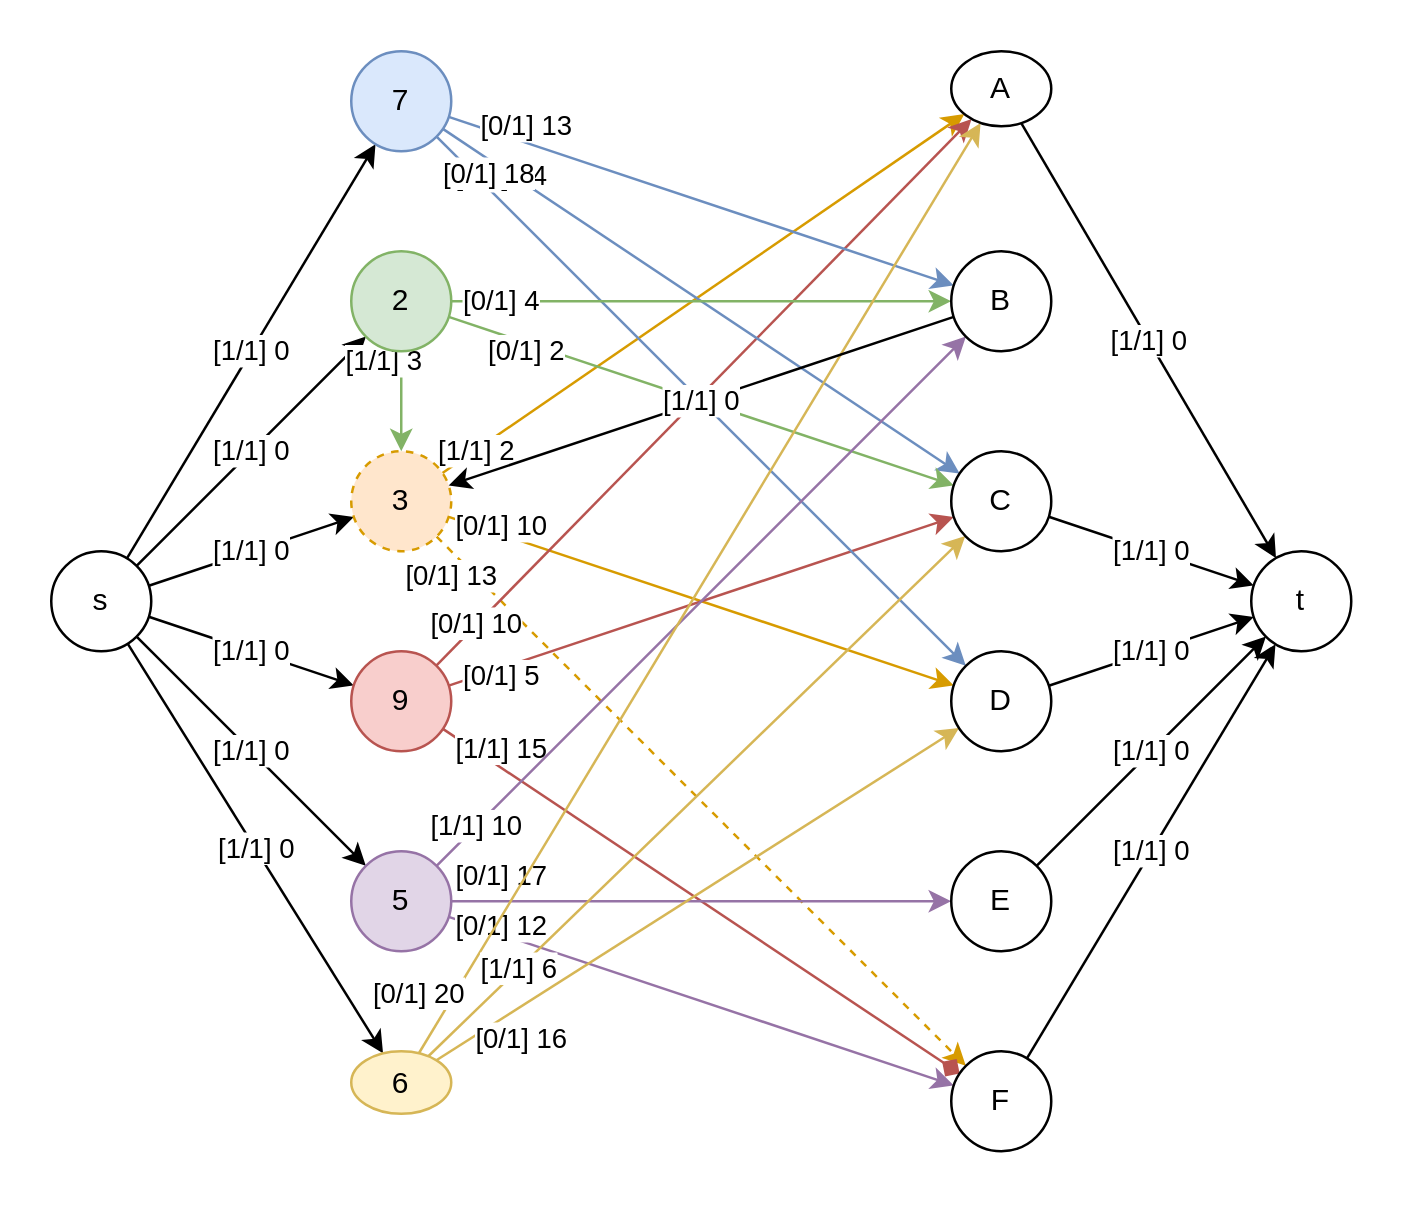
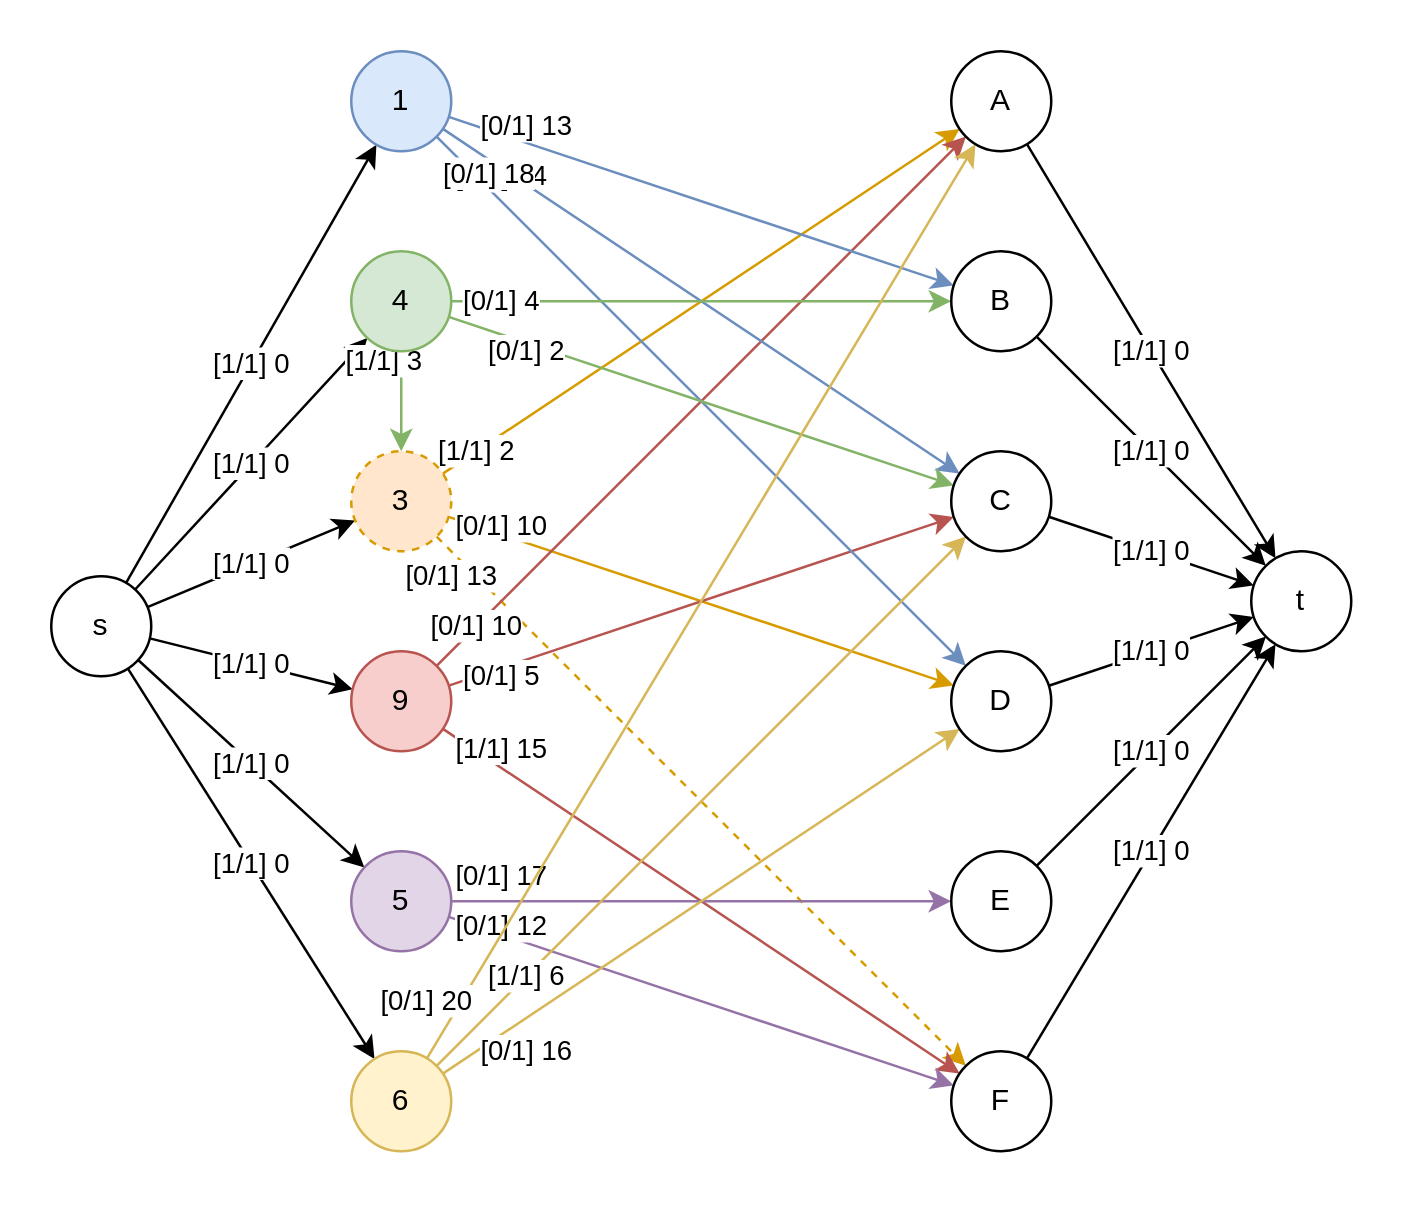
node "A": size 100x75 -> 100x100
node "7": label "7" -> "1"
node "2": label "2" -> "4"
edge "B" -> "3": now "B" -> "t"
node "s": moved (101, 601) -> (101, 626)
edge "5" -> "B": removed, label "[1/1] 10"
edge "9" -> "F": arrowhead diamond -> classic
node "6": size 100x63 -> 100x100
